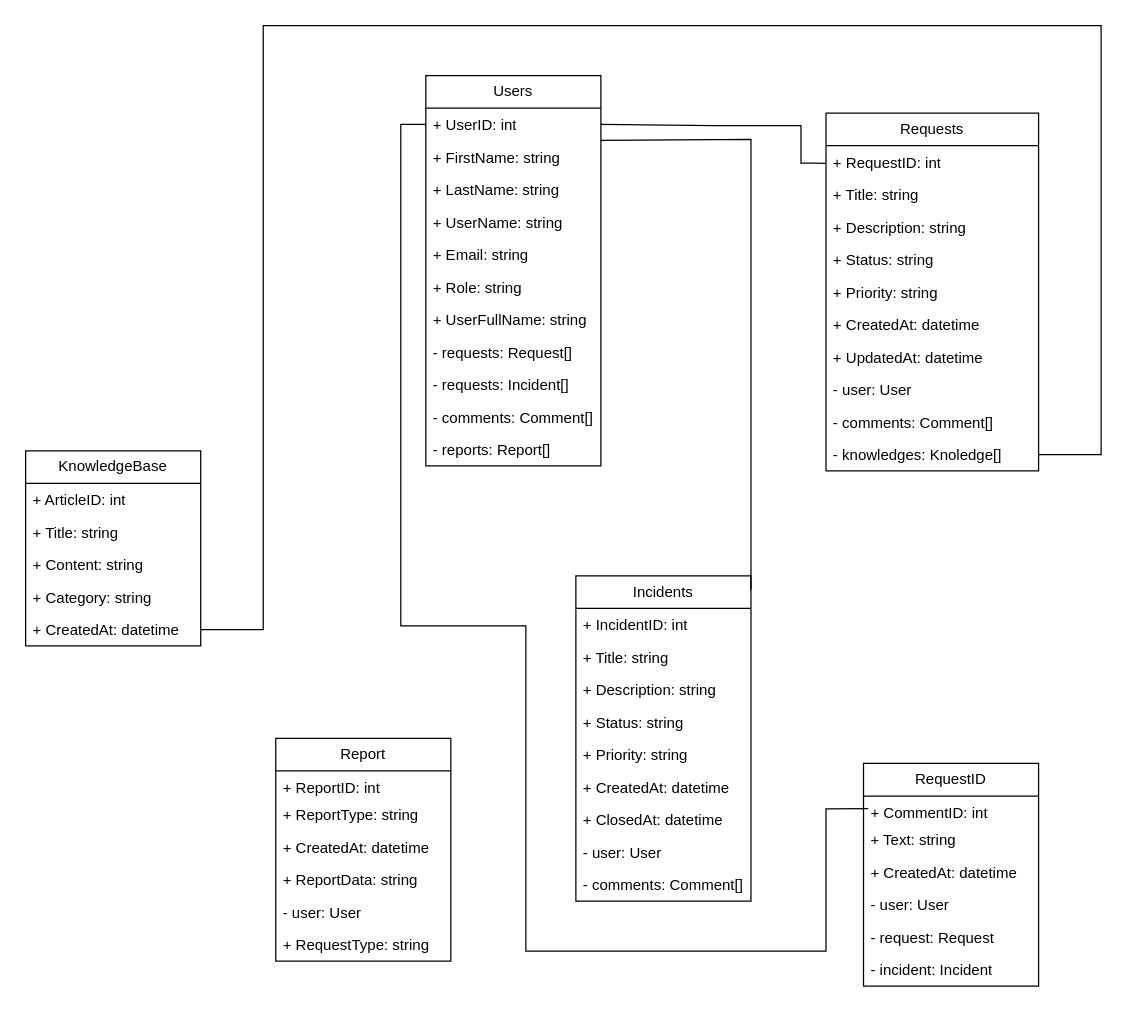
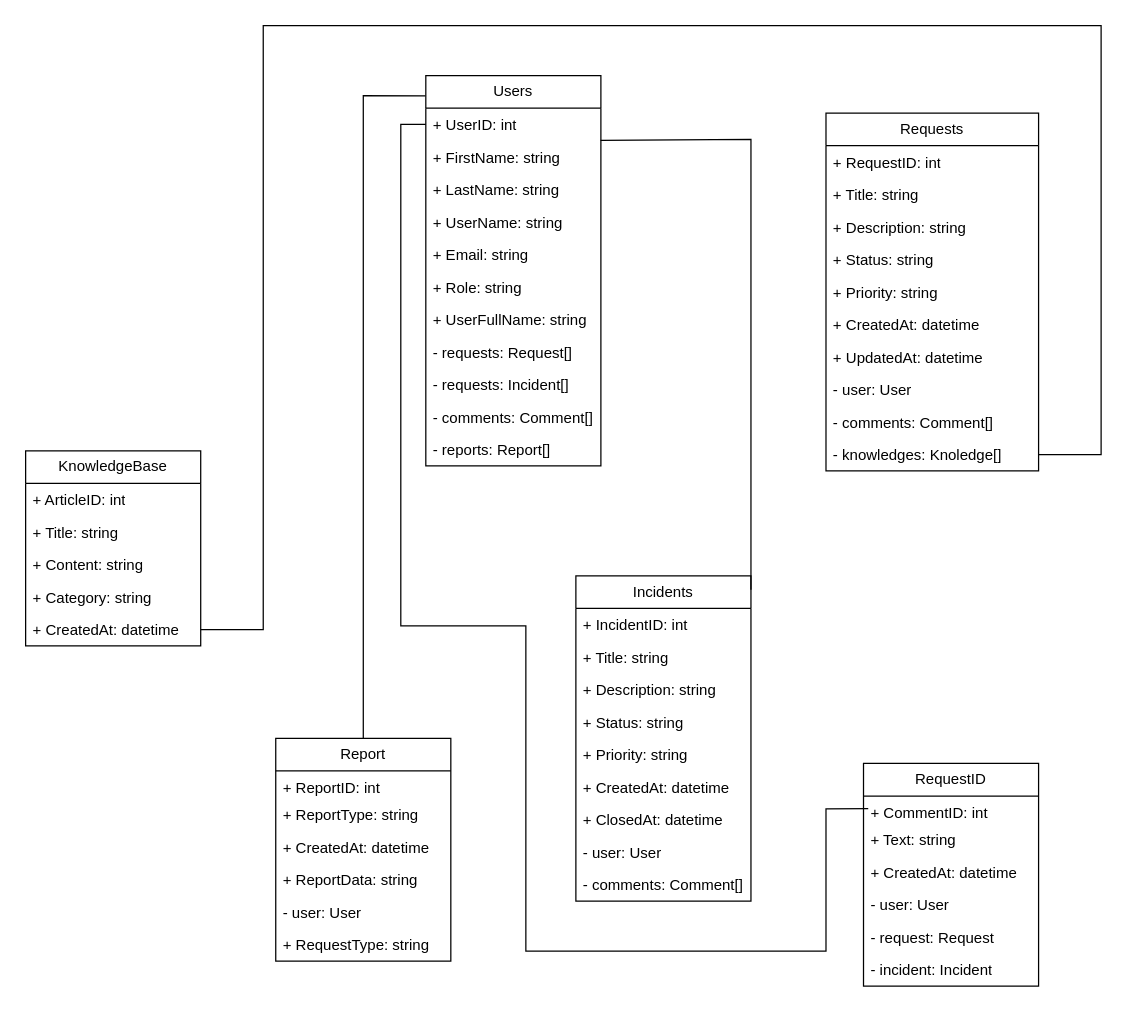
edge "+ UserID: int" -- "+ RequestID: int": removed
edge "Users" -- "Report": added
